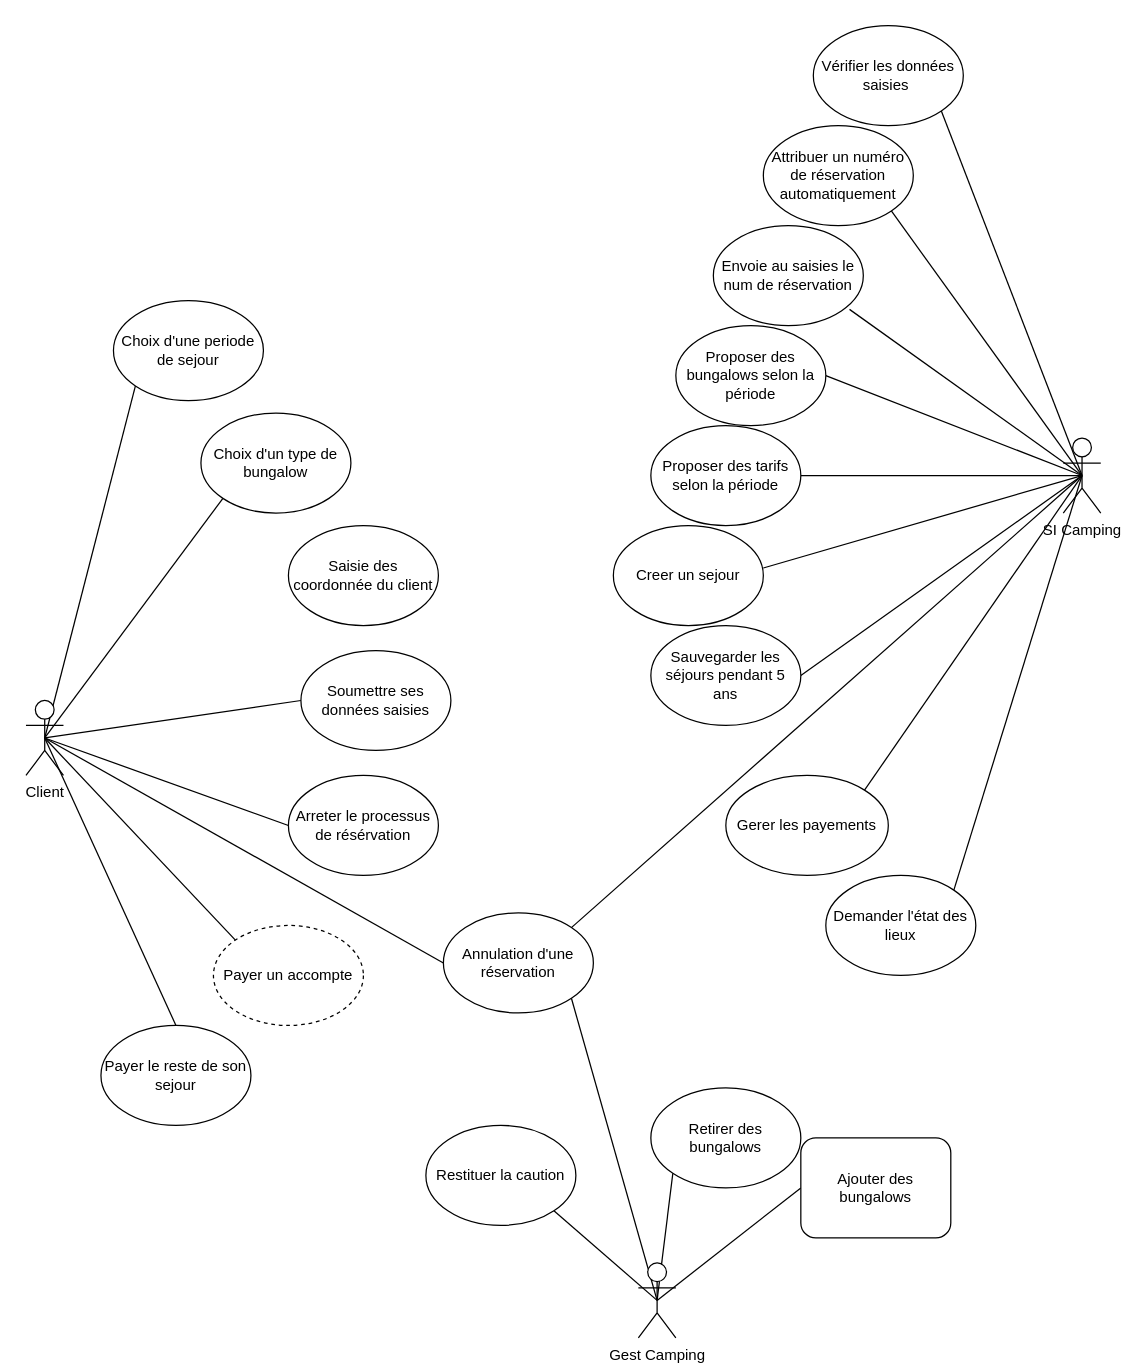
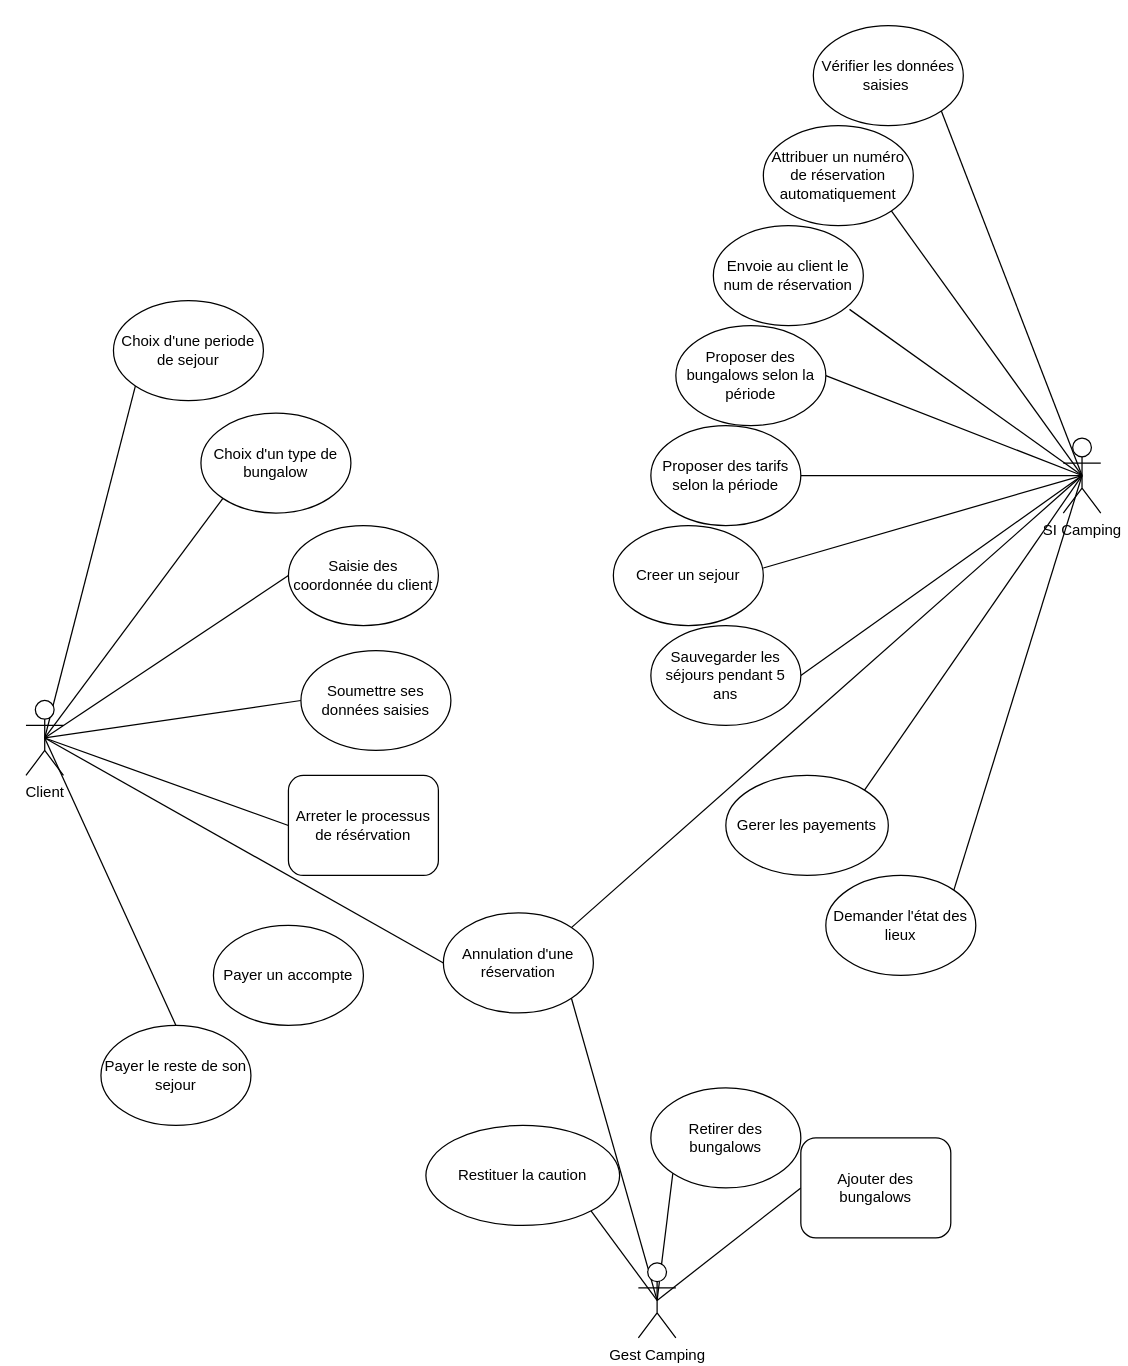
node "Envoie au saisies le num de réservation": label "Envoie au saisies le num de réservation" -> "Envoie au client le num de réservation"
edge "Saisie des coordonnée du client" -- "Client": added
node "Arreter le processus de résérvation": shape ellipse -> rounded rectangle
edge "Client" -- "Payer un accompte": removed
node "Payer un accompte": style dashed -> solid
node "Restituer la caution": size 150x100 -> 194x100
